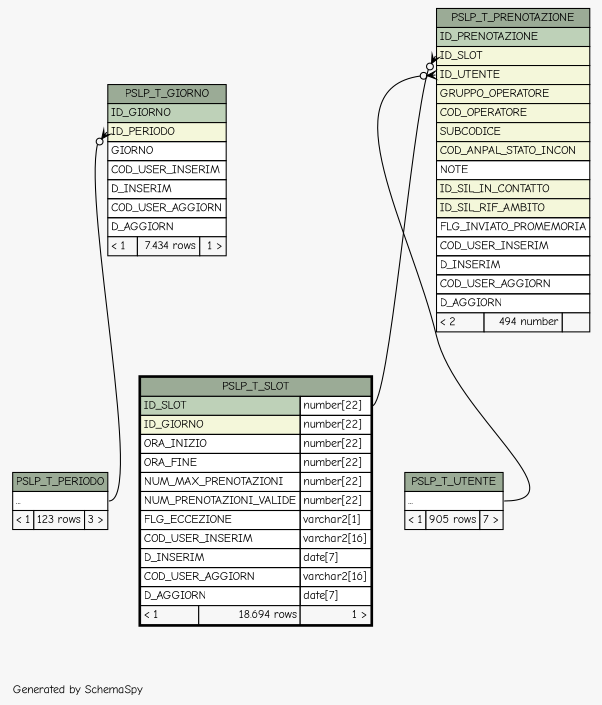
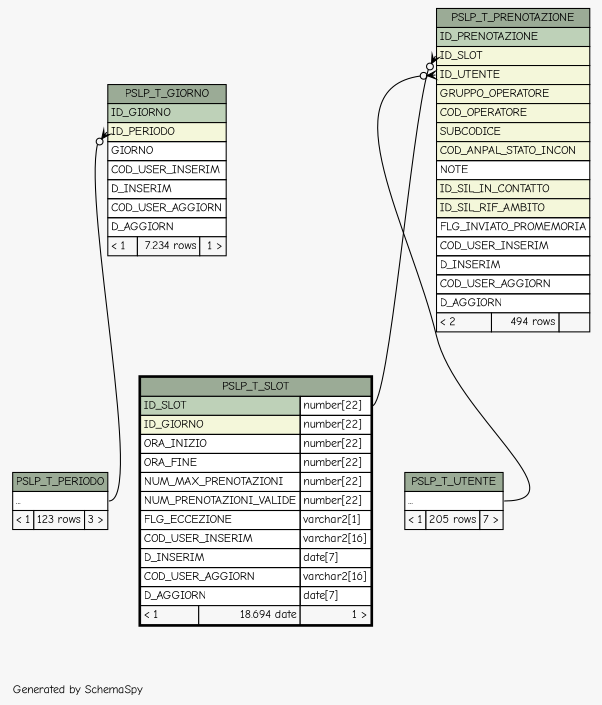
node "PSLP_T_GIORNO": text "7.434 rows" -> "7.234 rows"
node "PSLP_T_PRENOTAZIONE": text "494 number" -> "494 rows"
node "PSLP_T_UTENTE": text "905 rows" -> "205 rows"
node "PSLP_T_SLOT": text "18.694 rows" -> "18.694 date"
